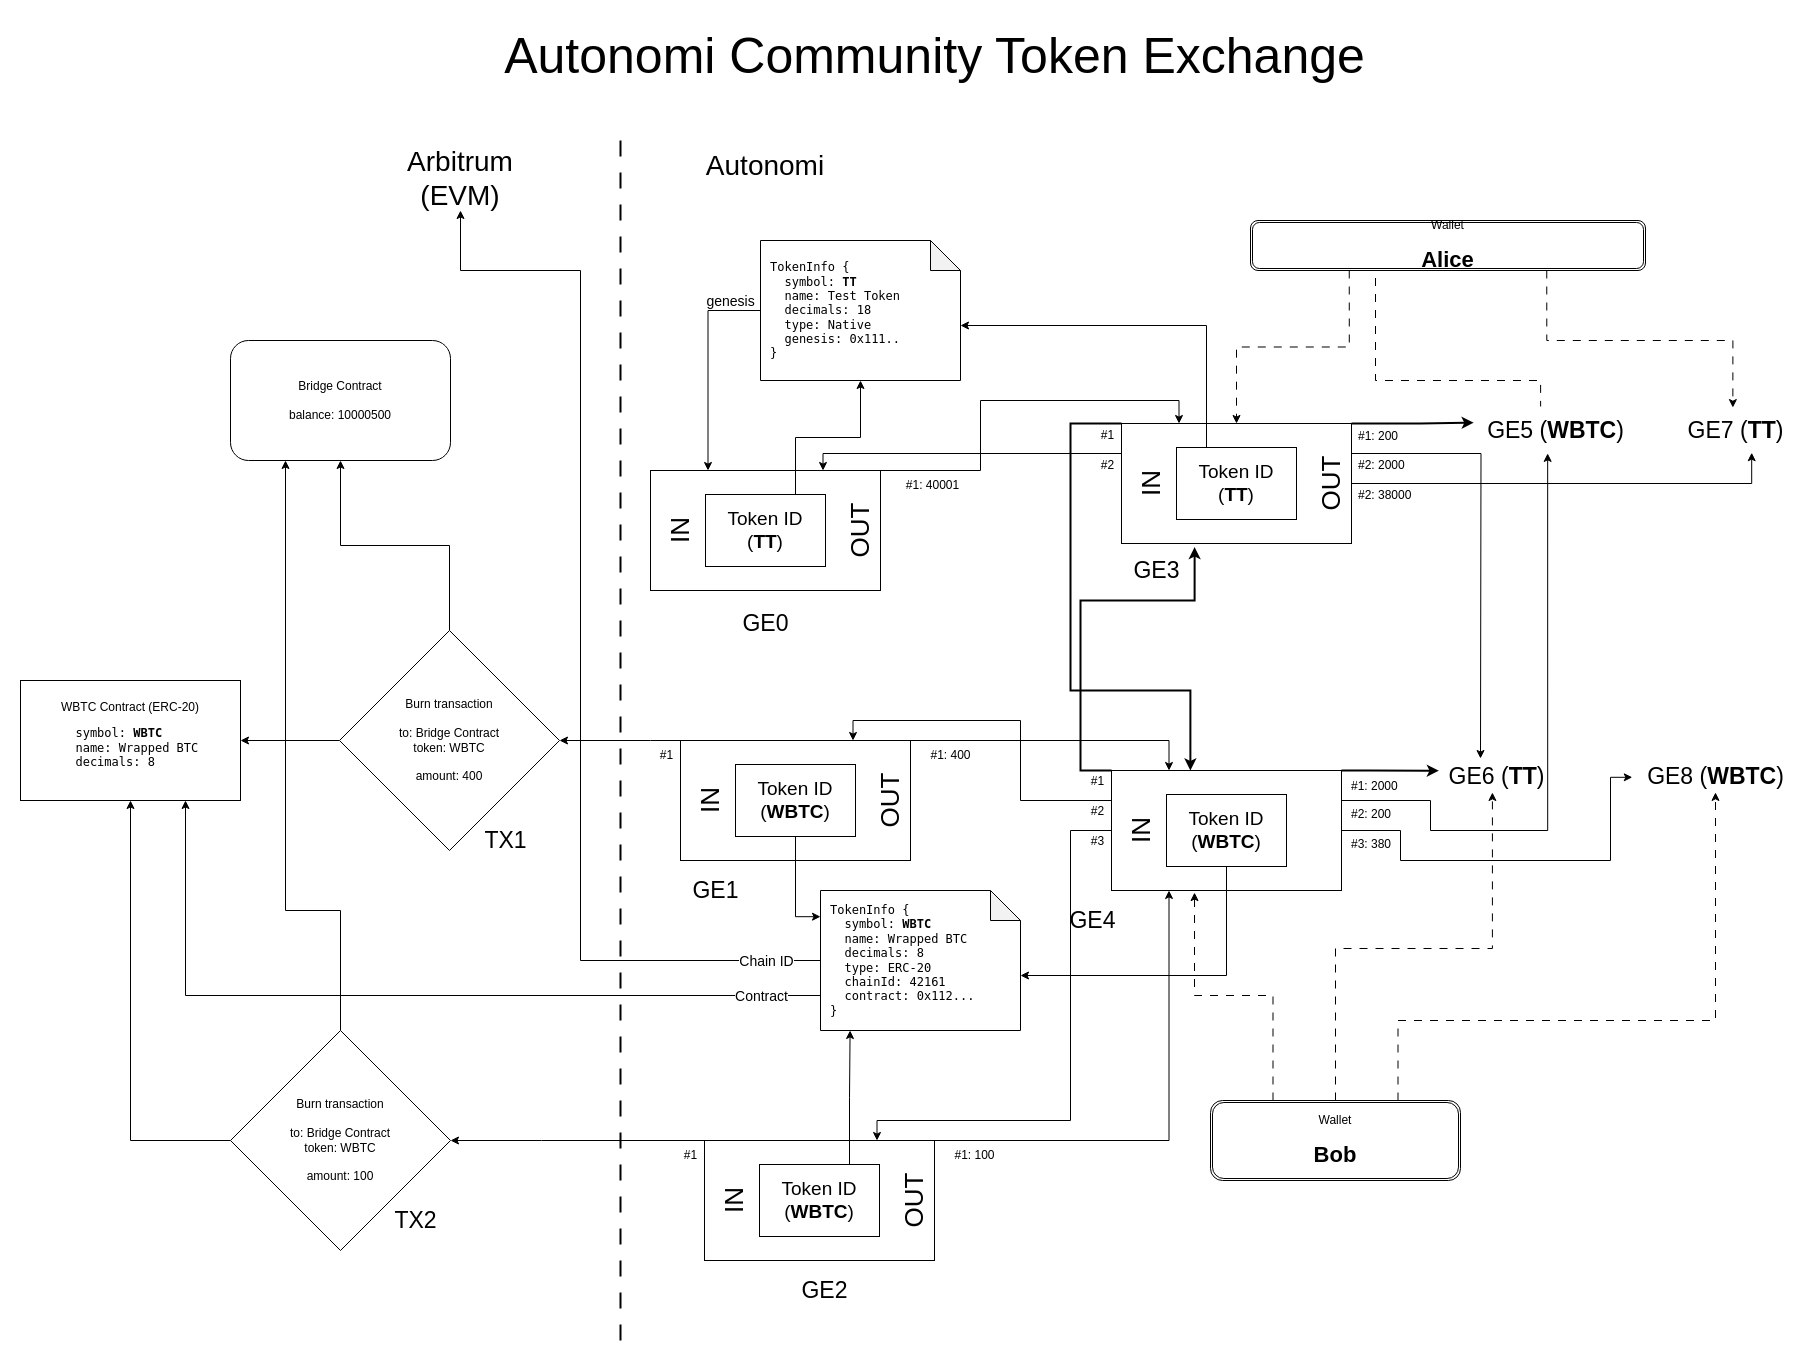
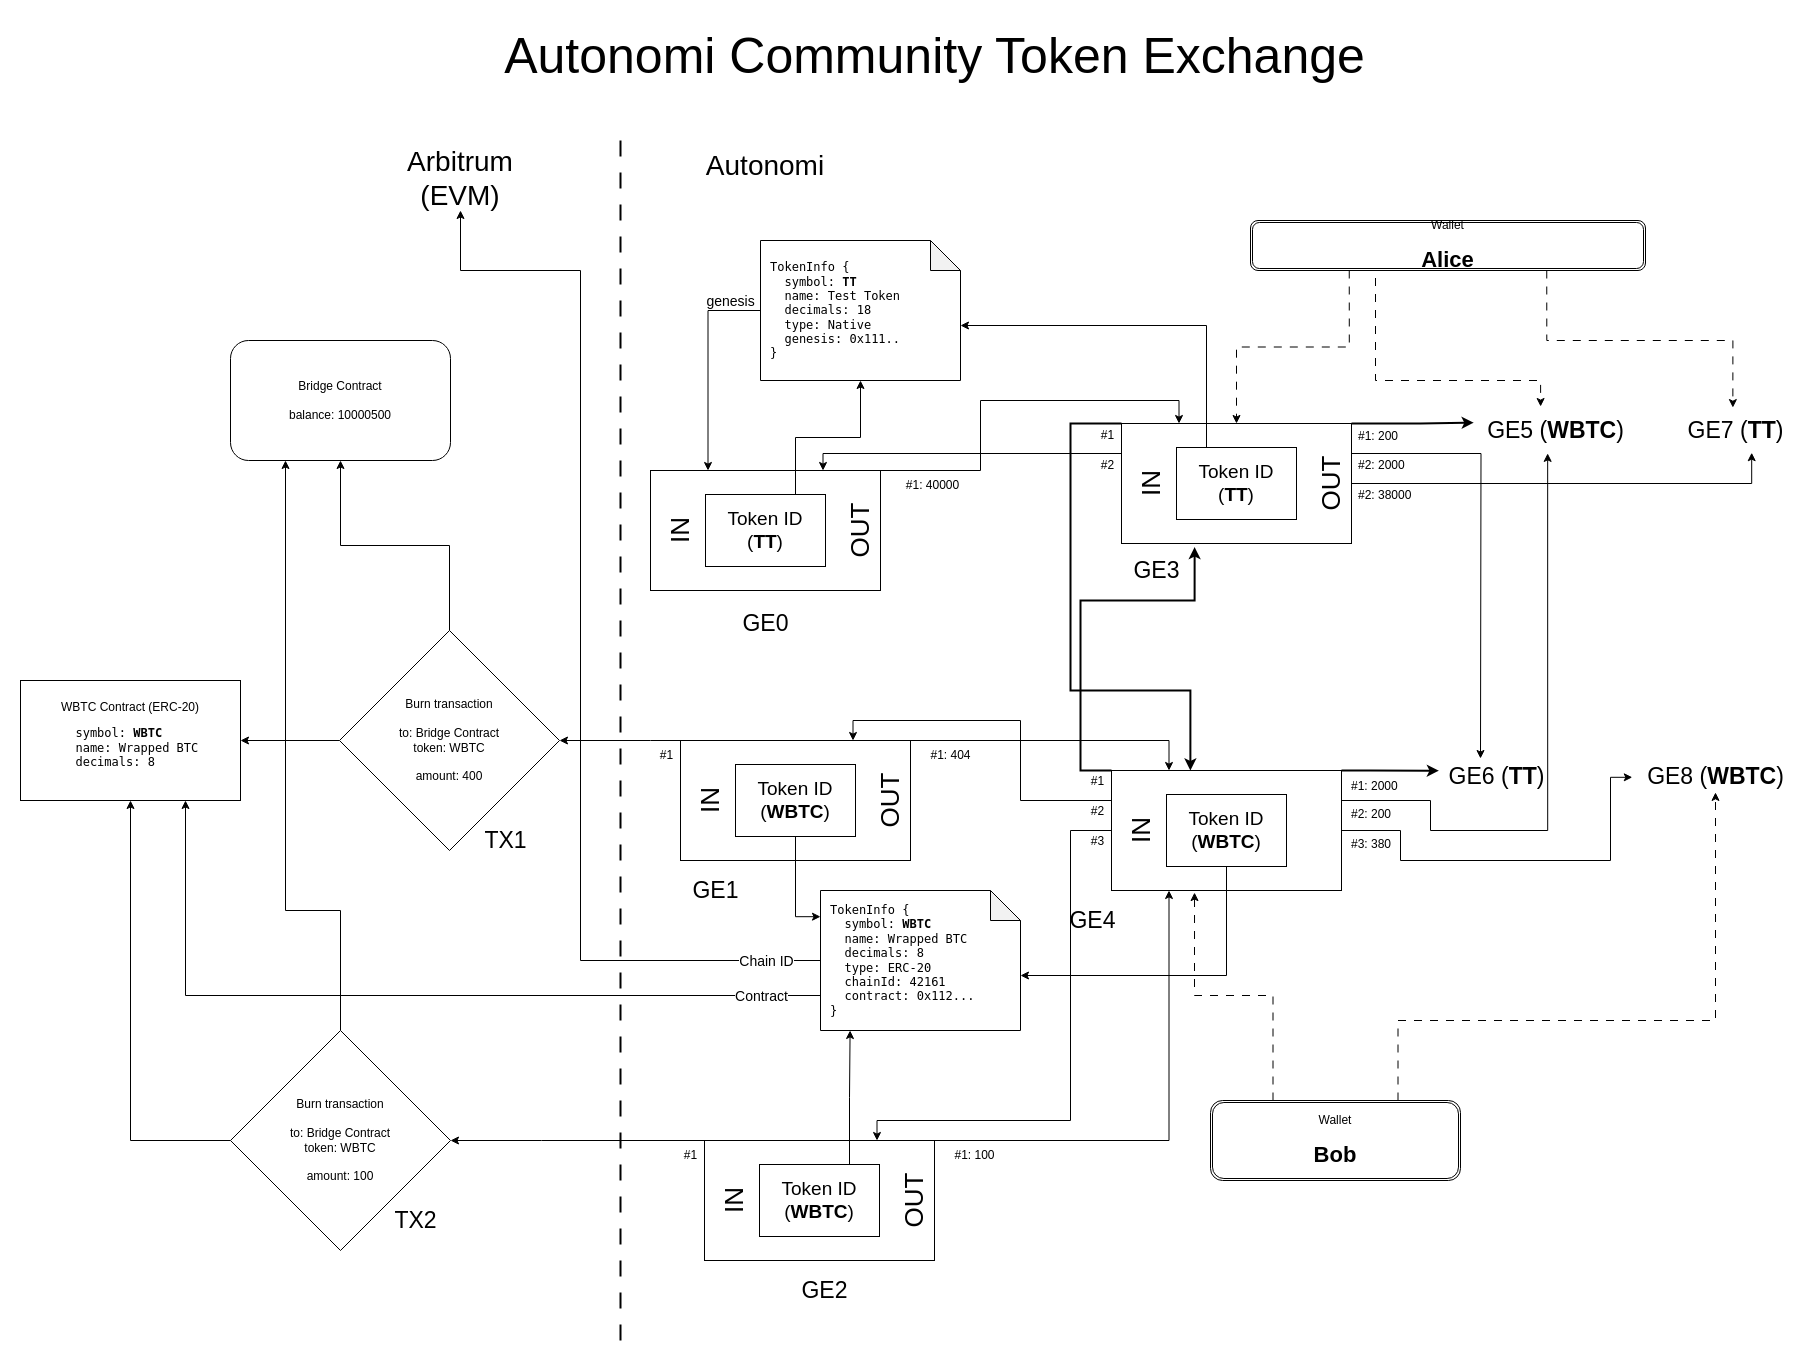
edge "Wallet Alice" -- "GE5 (WBTC)": arrowhead none -> classic
node "#1: 40001": label "#1: 40001" -> "#1: 40000"
node "#1: 400": label "#1: 400" -> "#1: 404"
edge "Wallet Bob" -> "GE6 (TT)": removed
